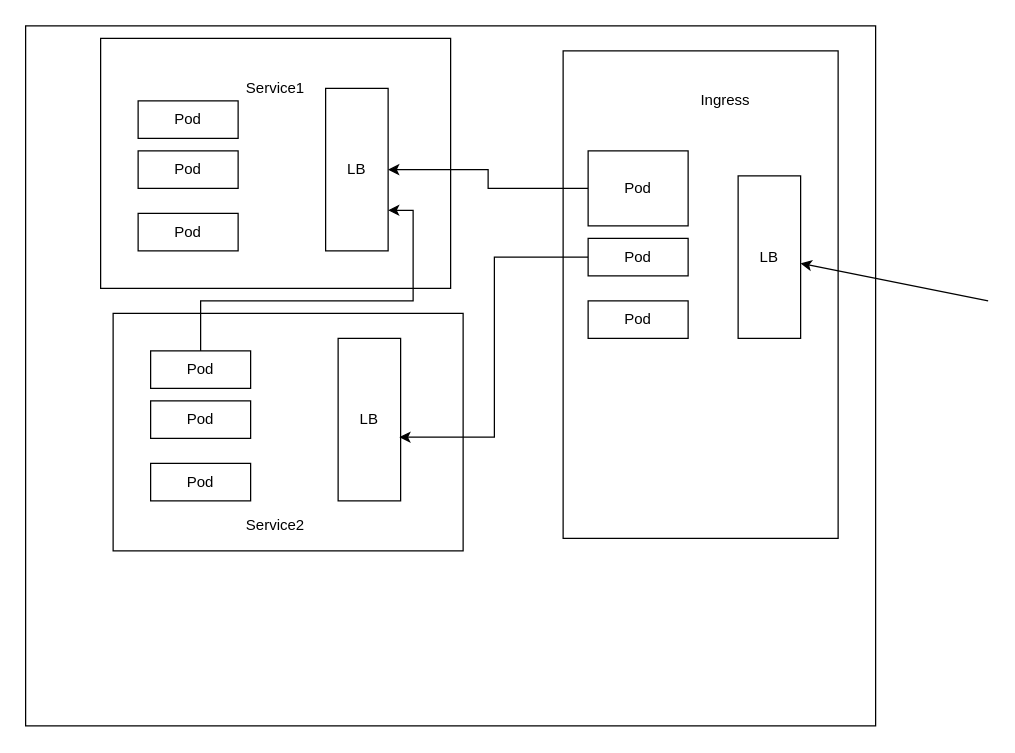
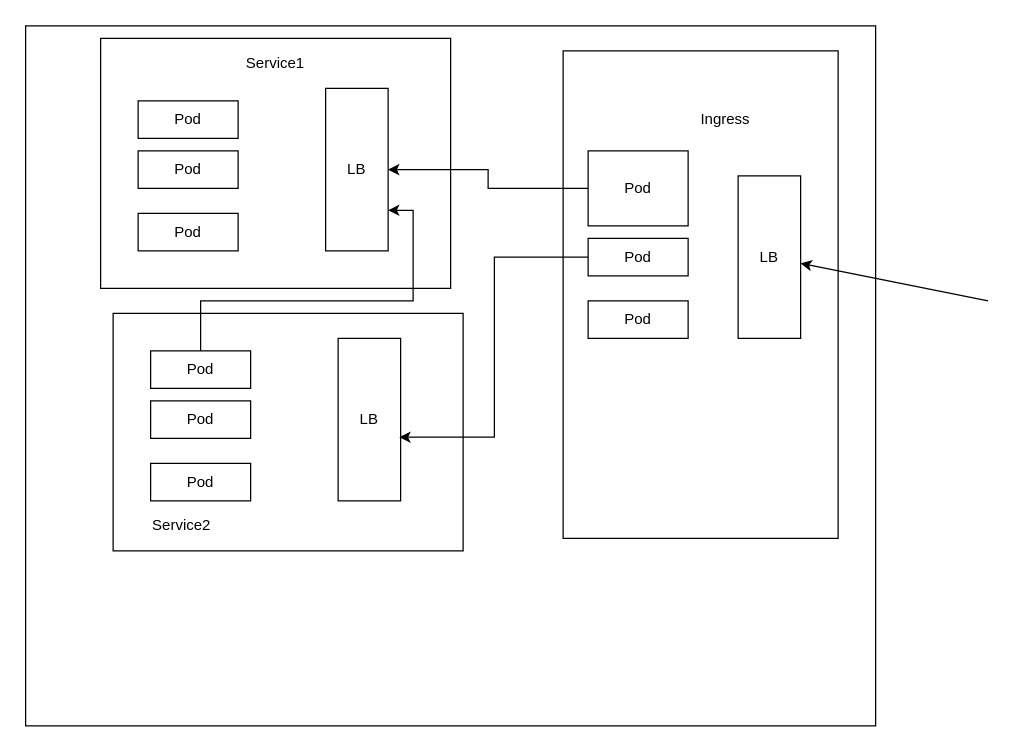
node "Service1": moved (276, 88) -> (276, 63)
node "Ingress": moved (726, 101) -> (726, 119)
node "Service2": moved (276, 526) -> (182, 526)
